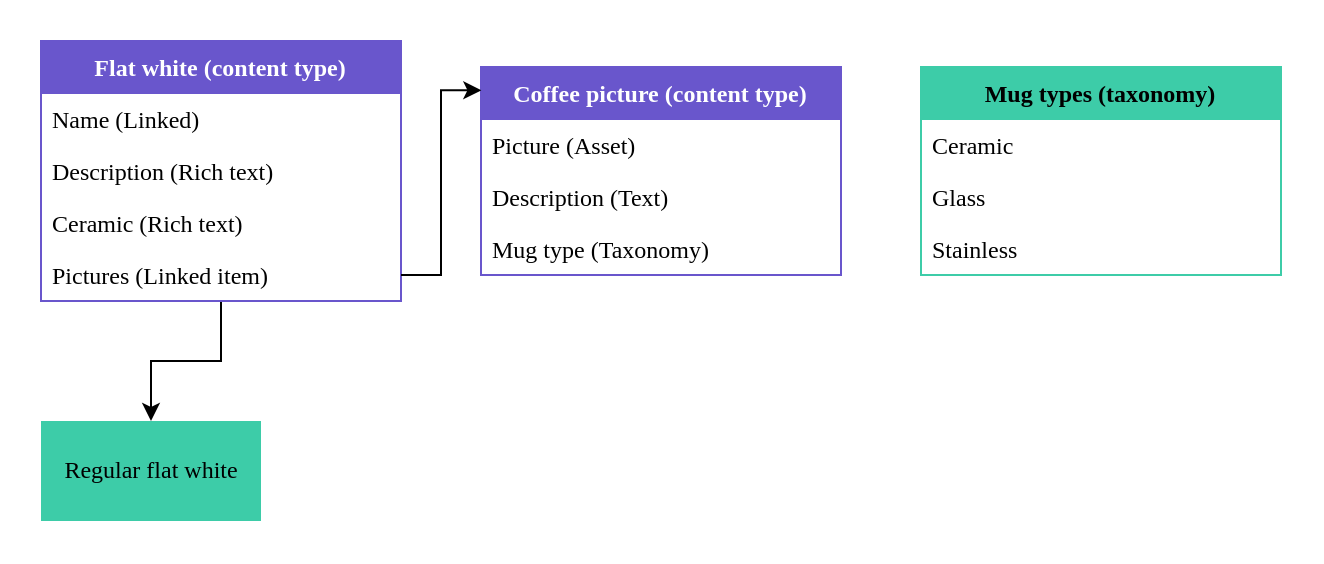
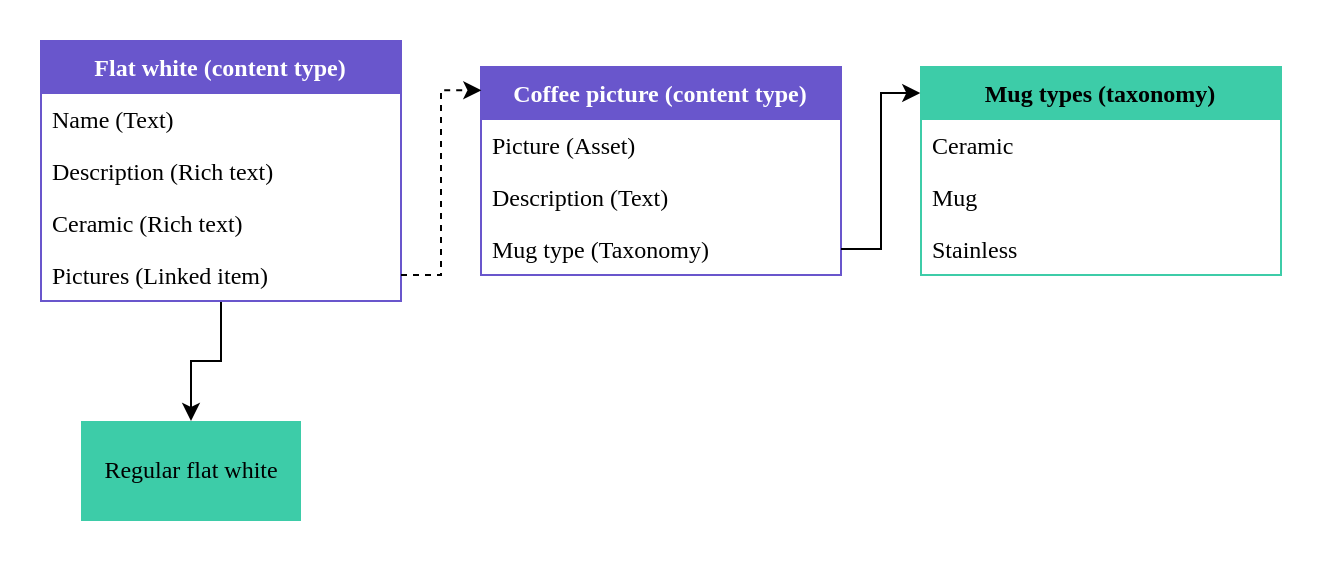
node "Name (Linked)": label "Name (Linked)" -> "Name (Text)"
edge "Mug type (Taxonomy)" -> "Mug types (taxonomy)": added
edge "Pictures (Linked item)" -> "Coffee picture (content type)": style solid -> dashed
node "Glass": label "Glass" -> "Mug"
node "Regular flat white": moved (151, 471) -> (191, 471)
